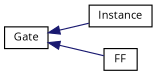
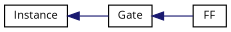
edge "Instance" -> "Gate": reversed
